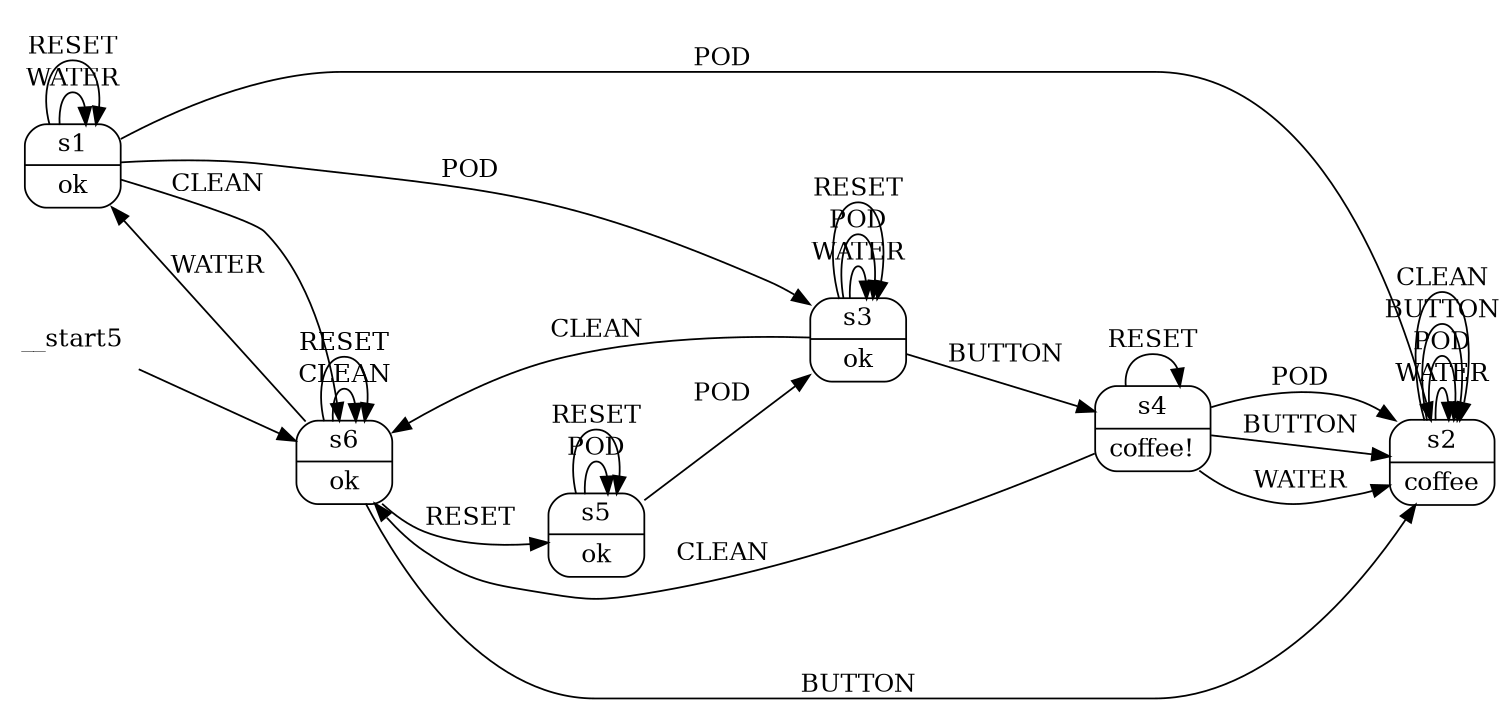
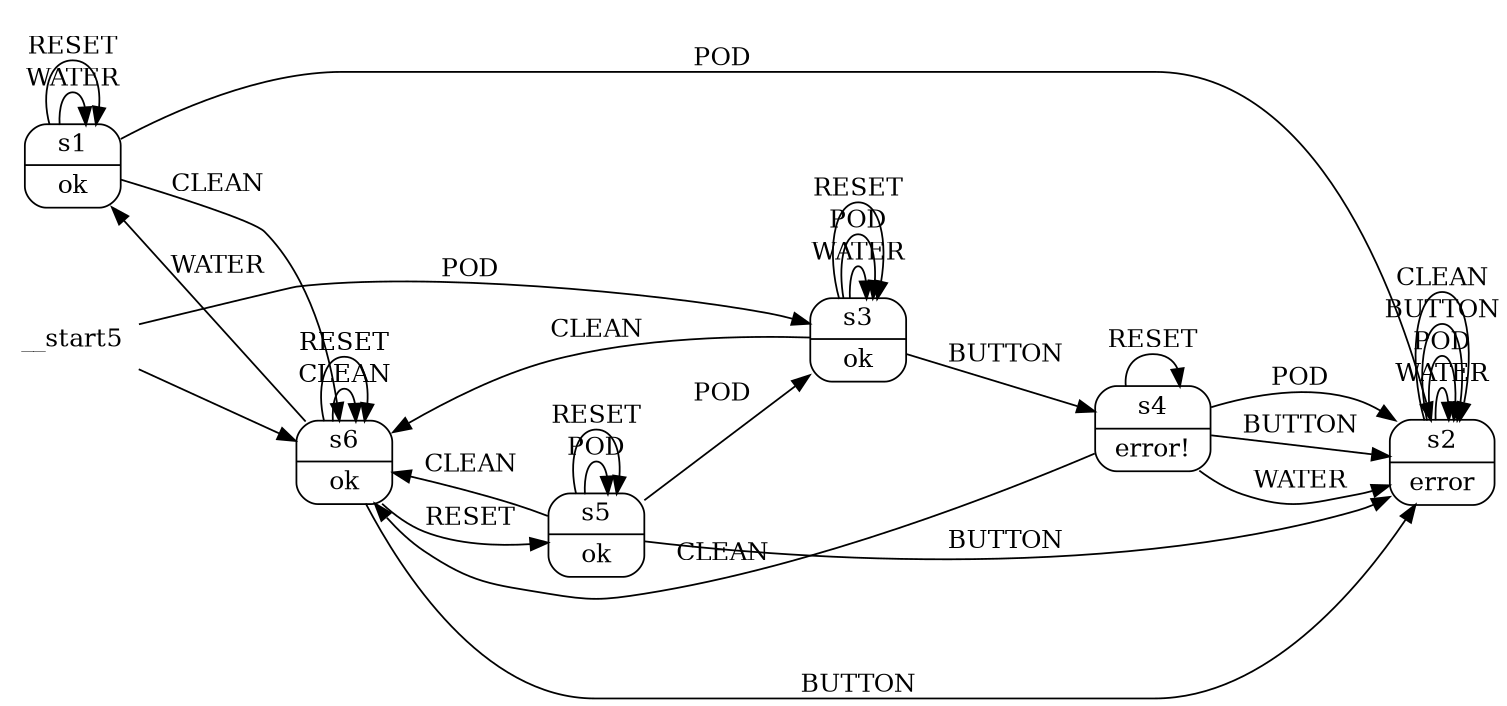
edge "s1" -> "s3": now "__start5" -> "s3"
node "s4": text "coffee!" -> "error!"
node "s2": text "coffee" -> "error"
edge "s5" -> "s6": added, label "CLEAN"
edge "s5" -> "s2": added, label "BUTTON"
